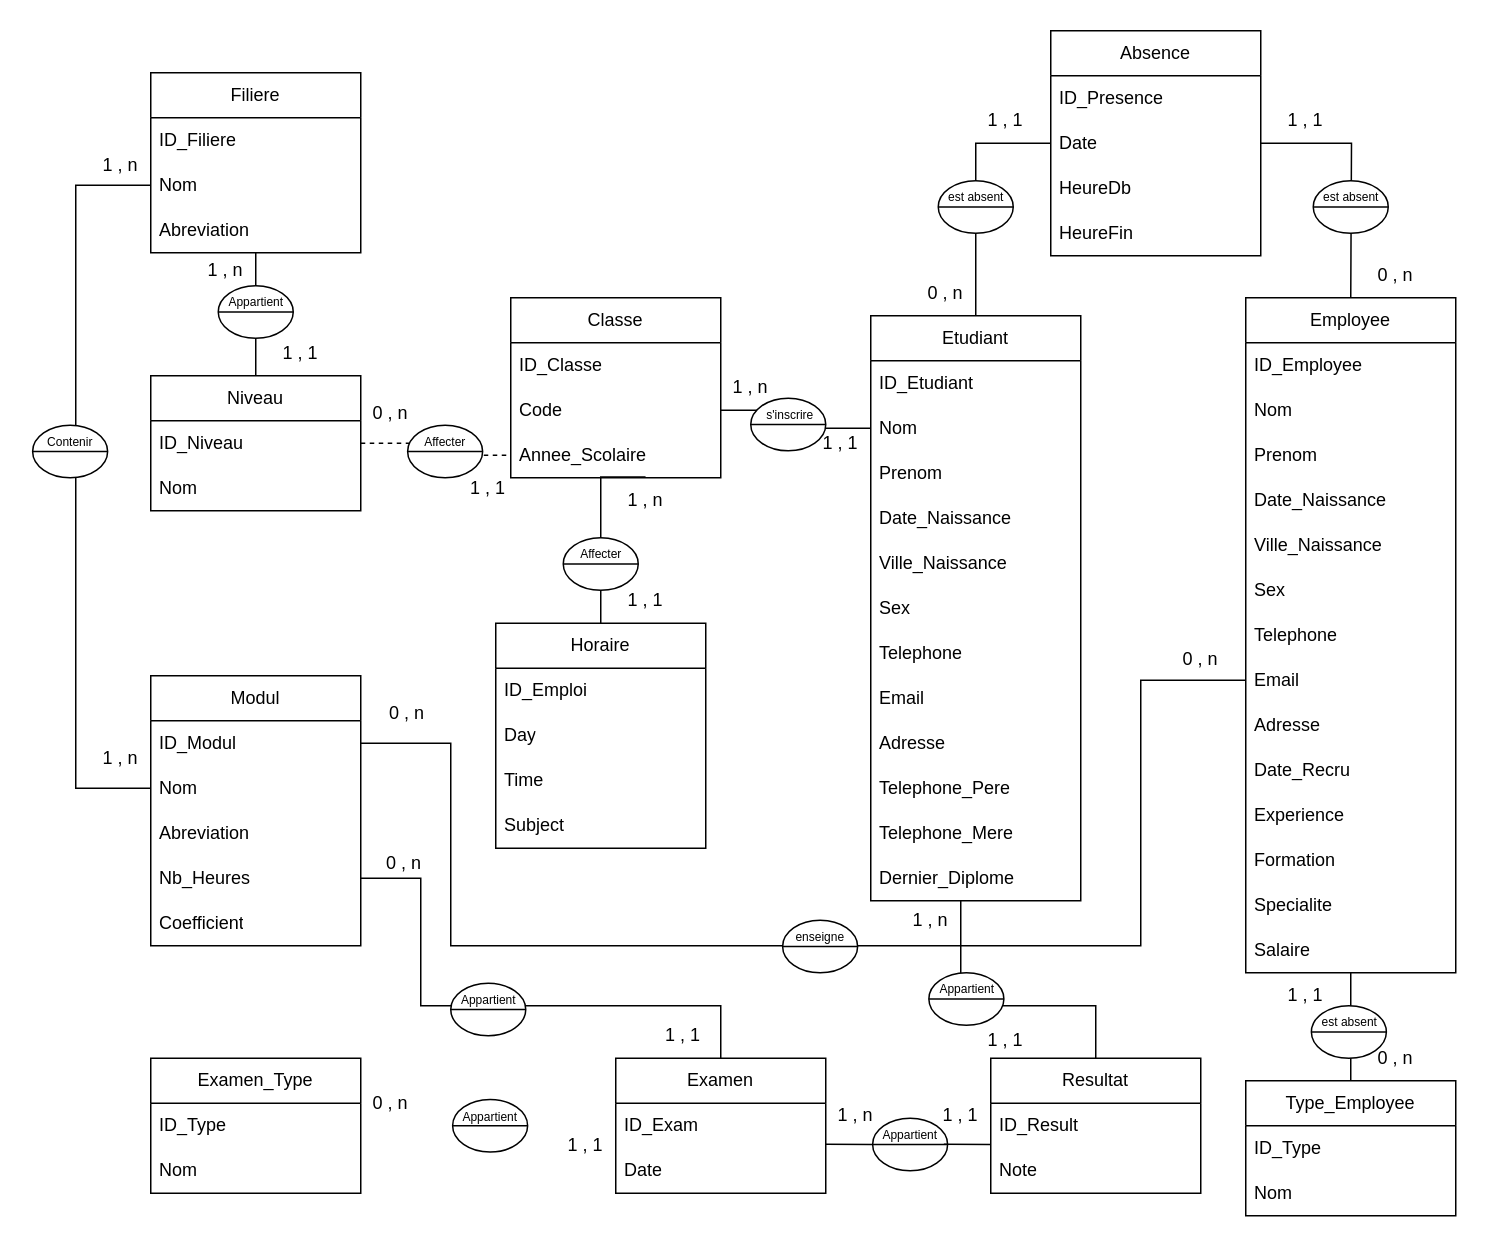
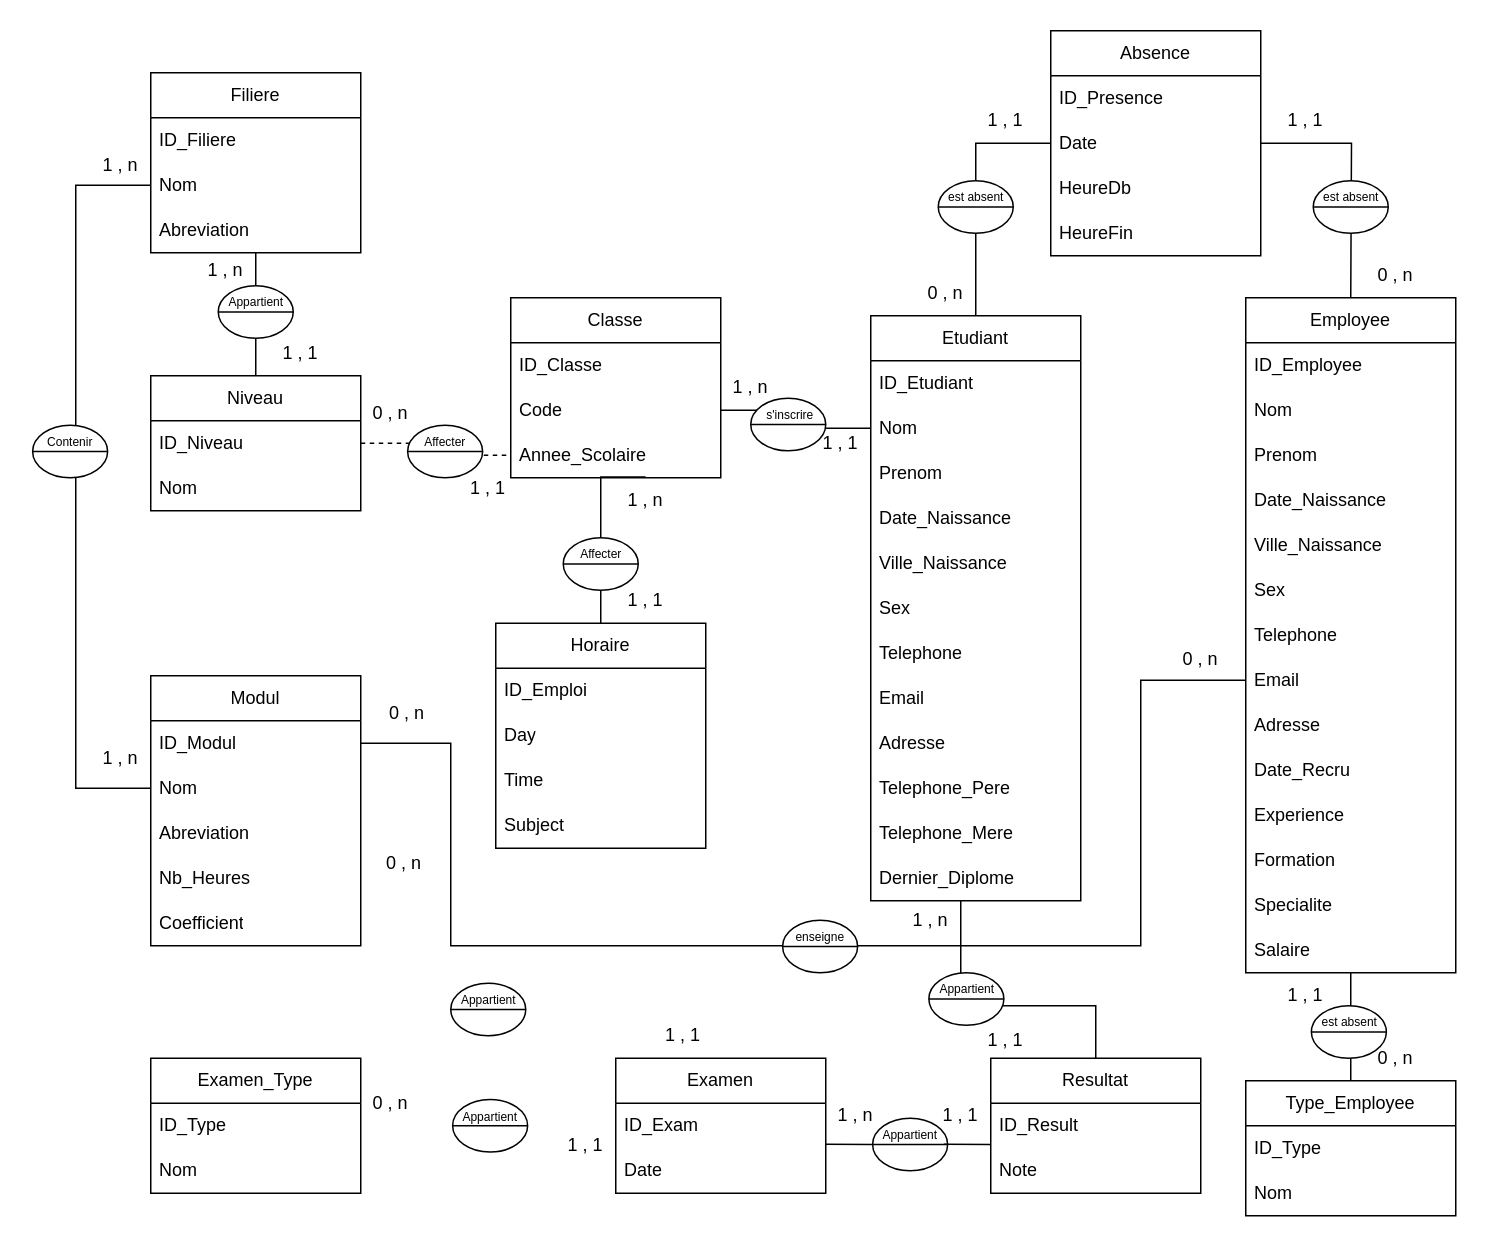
edge "Nb_Heures" -- "Examen": removed
